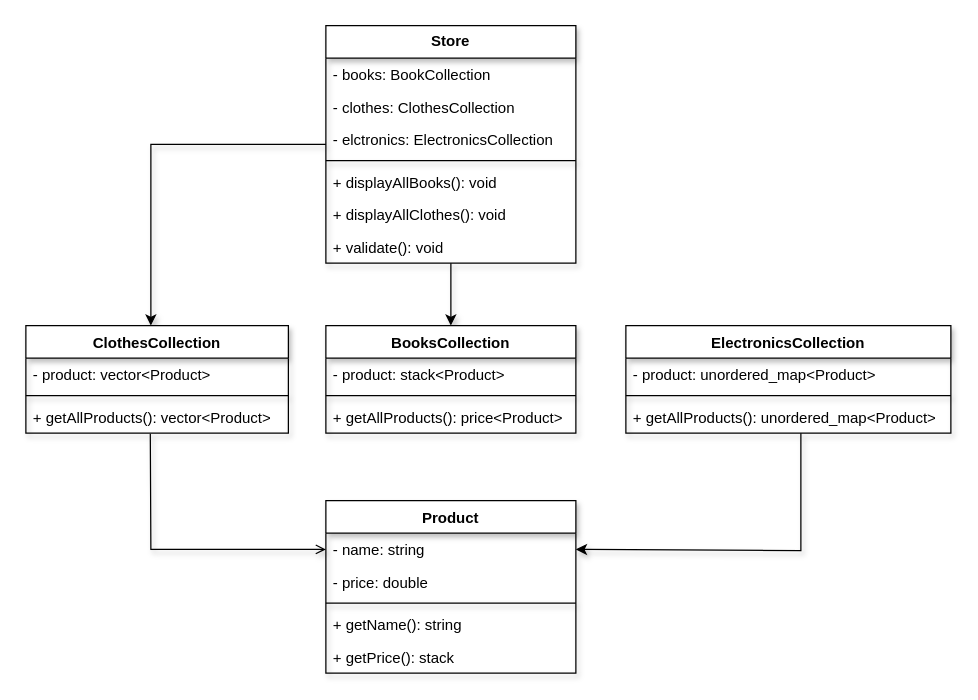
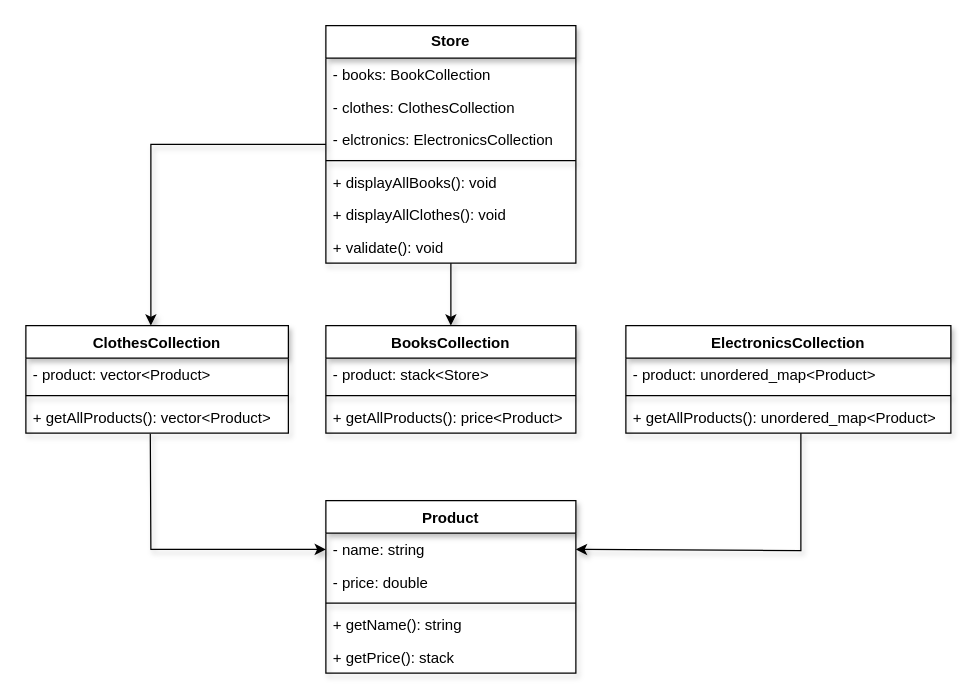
node "- product: stack<Product>": label "- product: stack<Product>" -> "- product: stack<Store>"
edge "+ getAllProducts(): vector<Product>" -> "- name: string": arrowhead open -> classic
